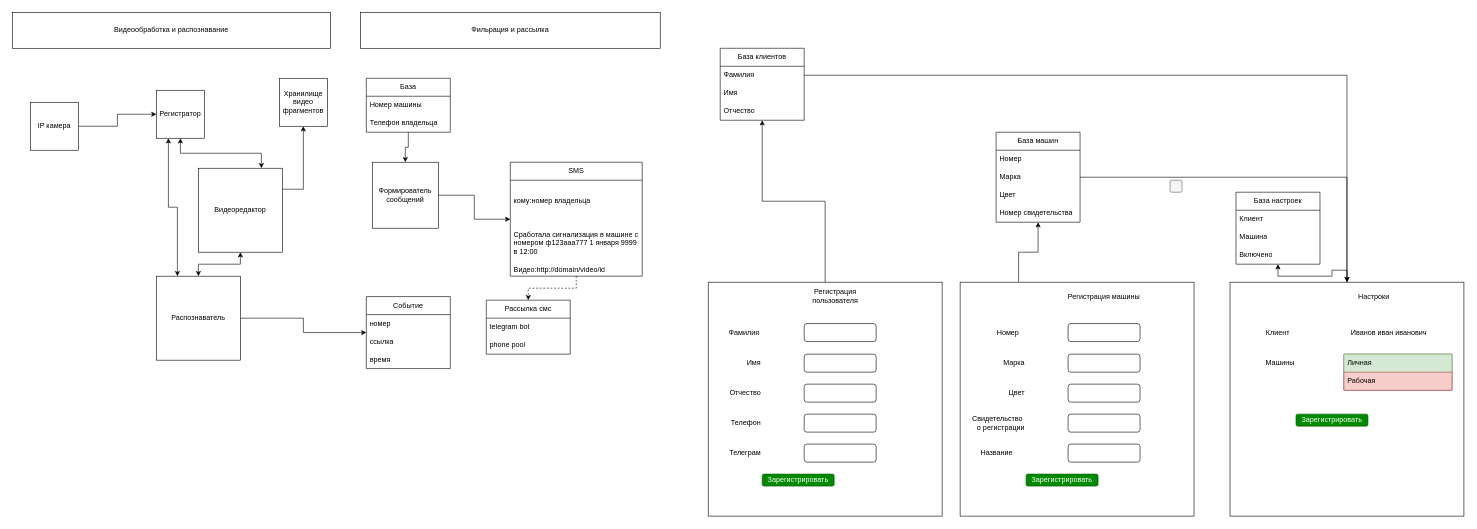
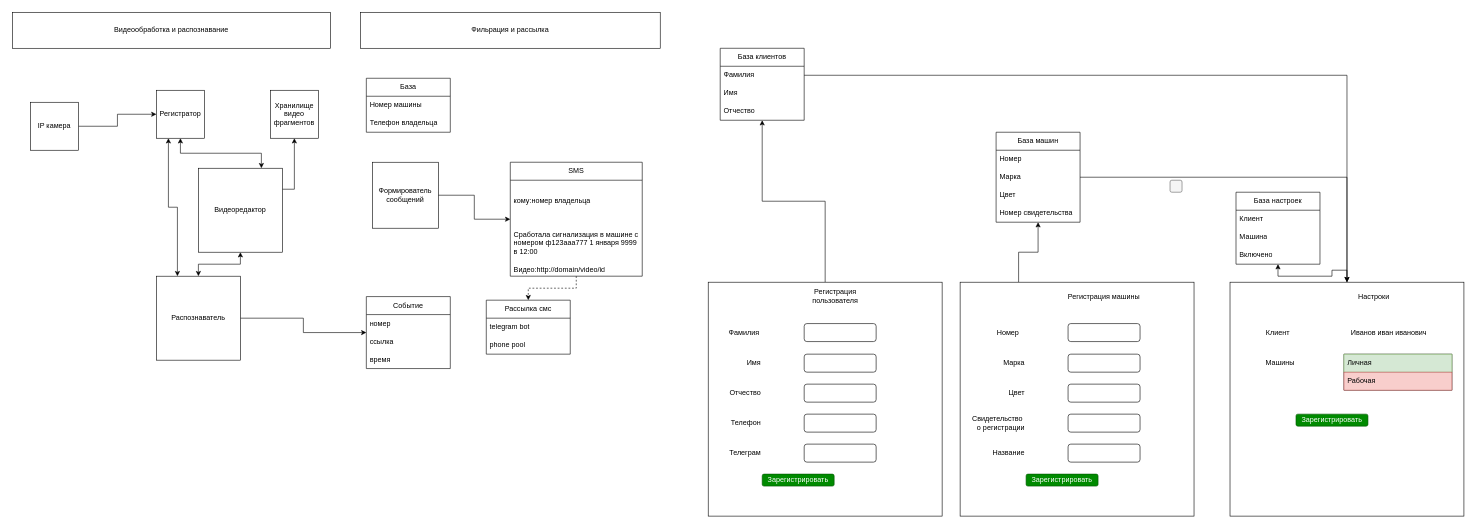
node "Хранилище видео фрагментов": moved (303, 102) -> (294, 114)
edge "База" -> "Формирователь сообщений": removed
node "Название": moved (996, 453) -> (1008, 453)
